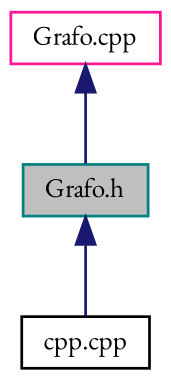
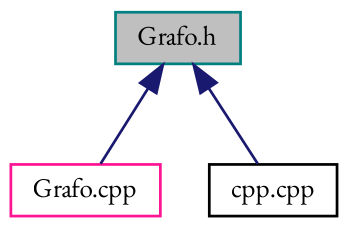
edge "Grafo.h" -> "Grafo.cpp": reversed
